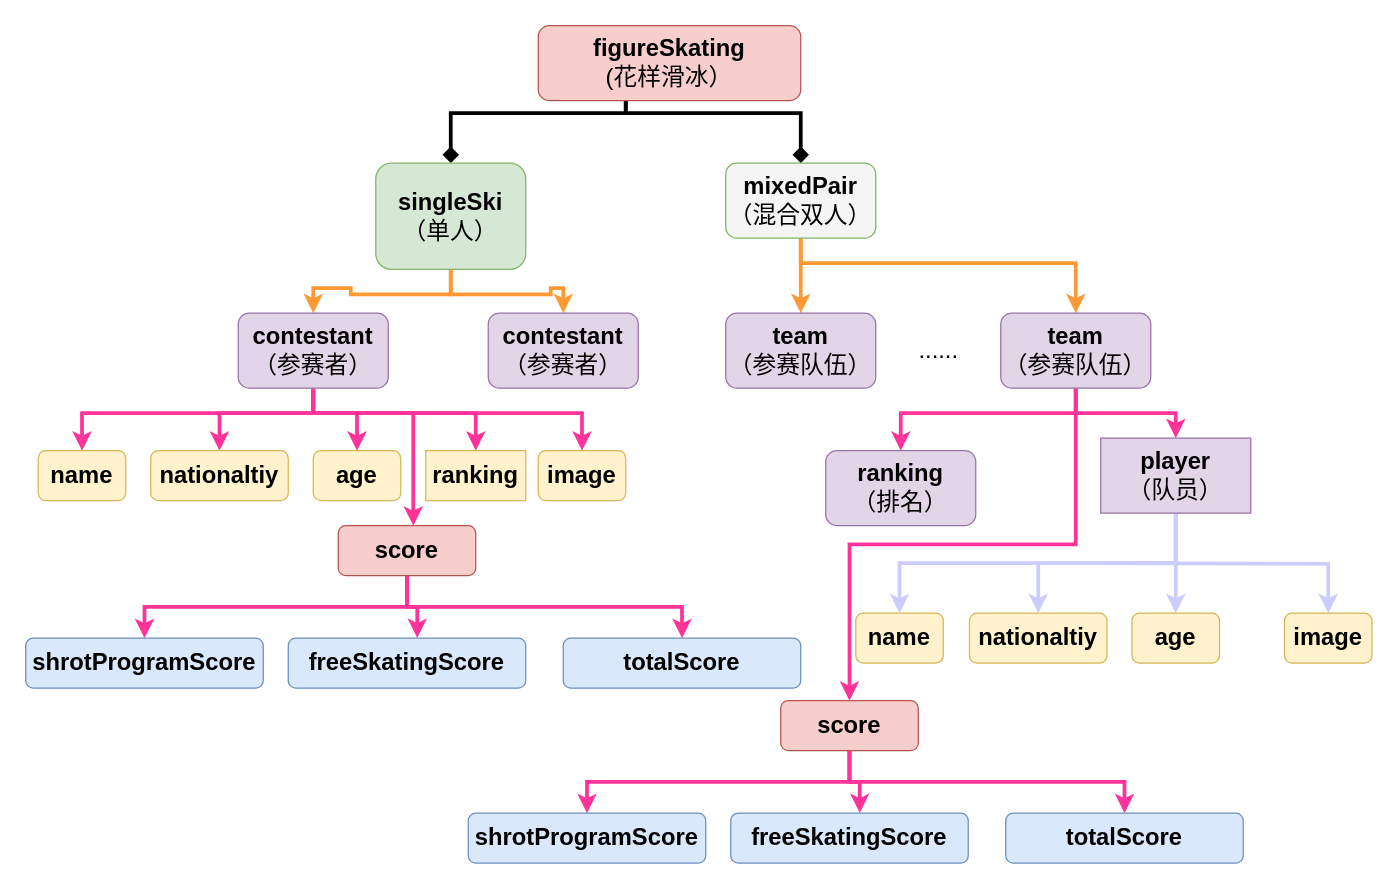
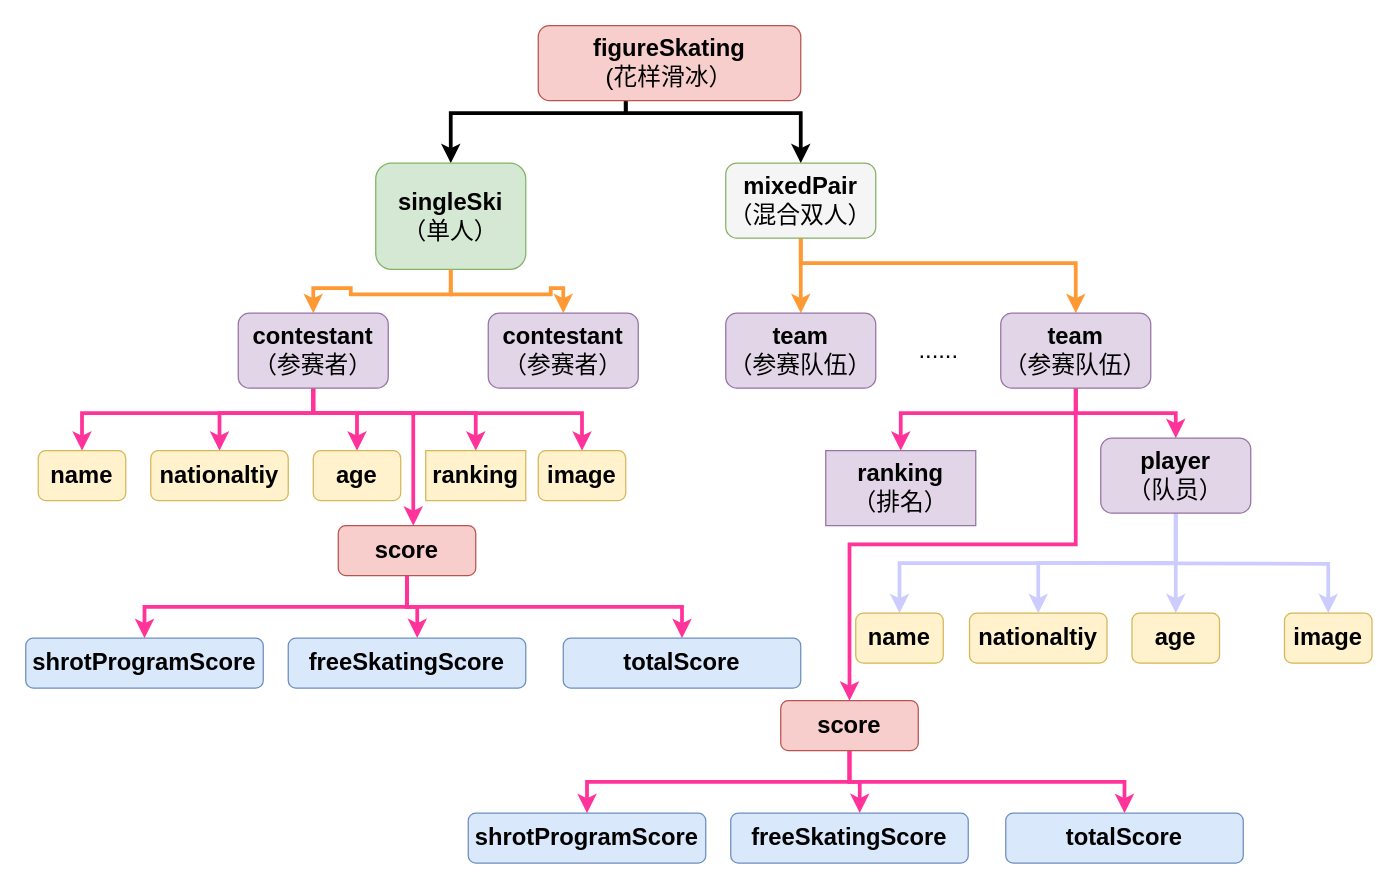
edge "figureSkating (花样滑冰）" -> "singleSki （单人）": arrowhead diamond -> classic
edge "figureSkating (花样滑冰）" -> "mixedPair （混合双人）": arrowhead diamond -> classic
node "player （队员）": shape rectangle -> rounded rectangle
node "ranking （排名）": shape rounded rectangle -> rectangle
